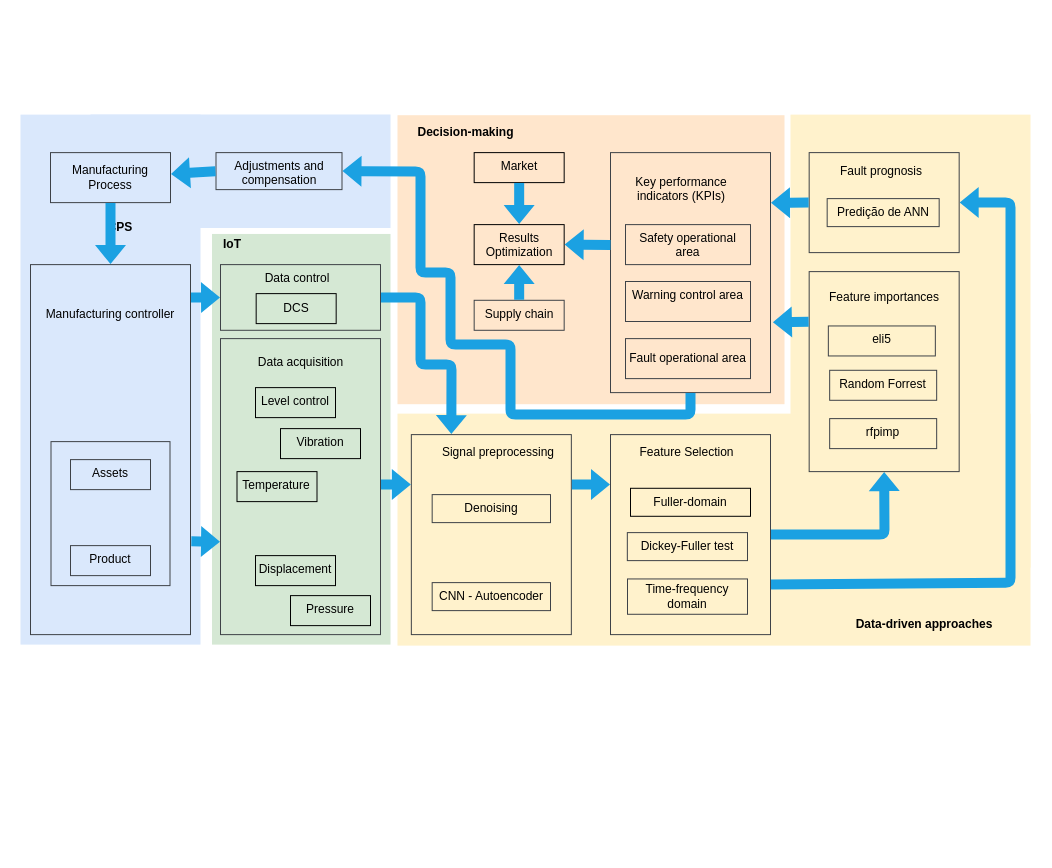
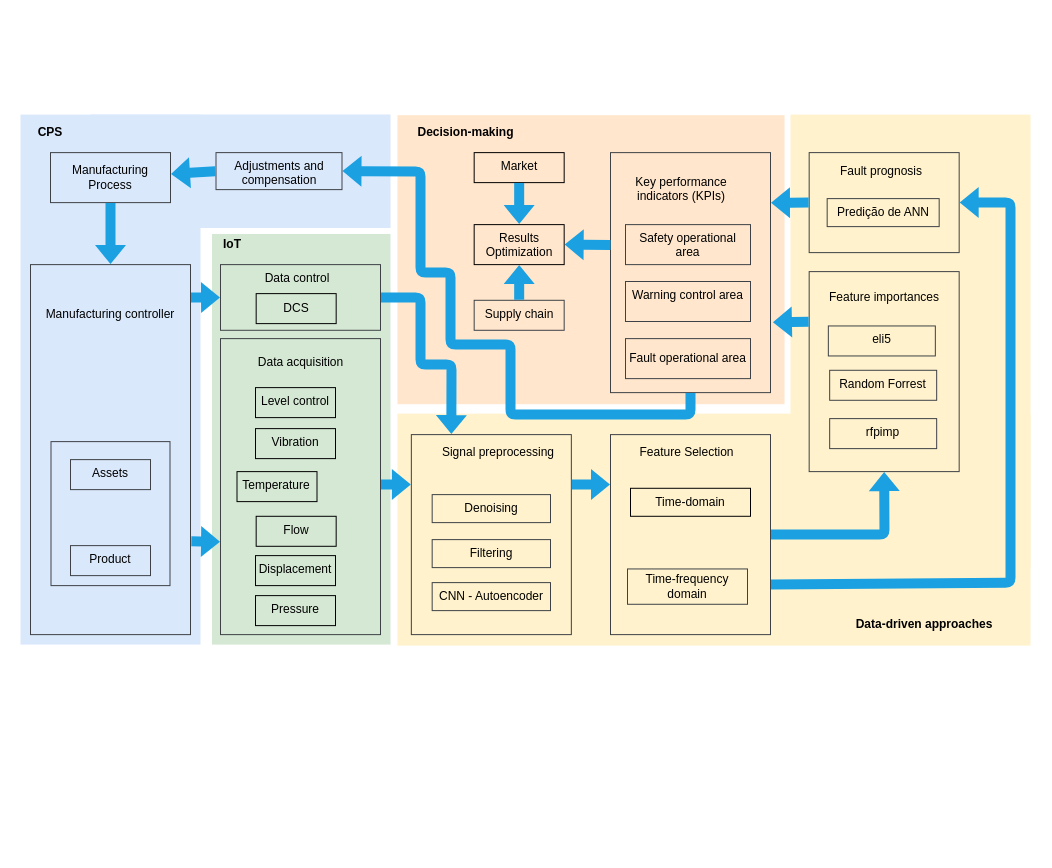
node "CPS": moved (121, 228) -> (51, 133)
node "Vibration": moved (321, 444) -> (296, 444)
node "Fuller-domain": label "Fuller-domain" -> "Time-domain"
node "Flow": added
node "Dickey-Fuller test": removed
node "Filtering": added
node "Time-frequency domain": moved (688, 597) -> (688, 587)
node "Pressure": moved (330, 611) -> (295, 611)
